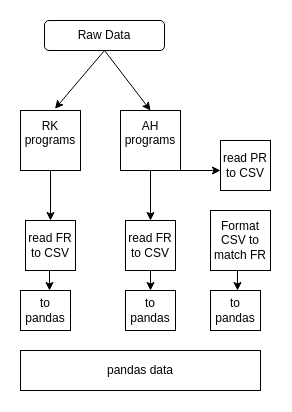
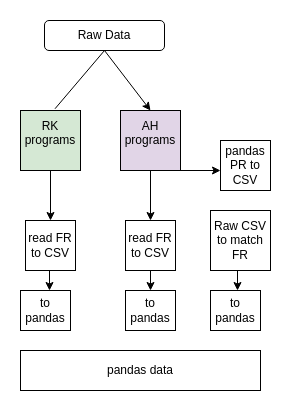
edge "Raw Data" -> "RK programs": arrowhead classic -> none
node "RK programs": fillcolor #ffffff -> #d5e8d4
node "AH programs": fillcolor #ffffff -> #e1d5e7
node "read PR to CSV": label "read PR to CSV" -> "pandas PR to CSV"
node "Format CSV to match FR": label "Format CSV to match FR" -> "Raw CSV to match FR"
